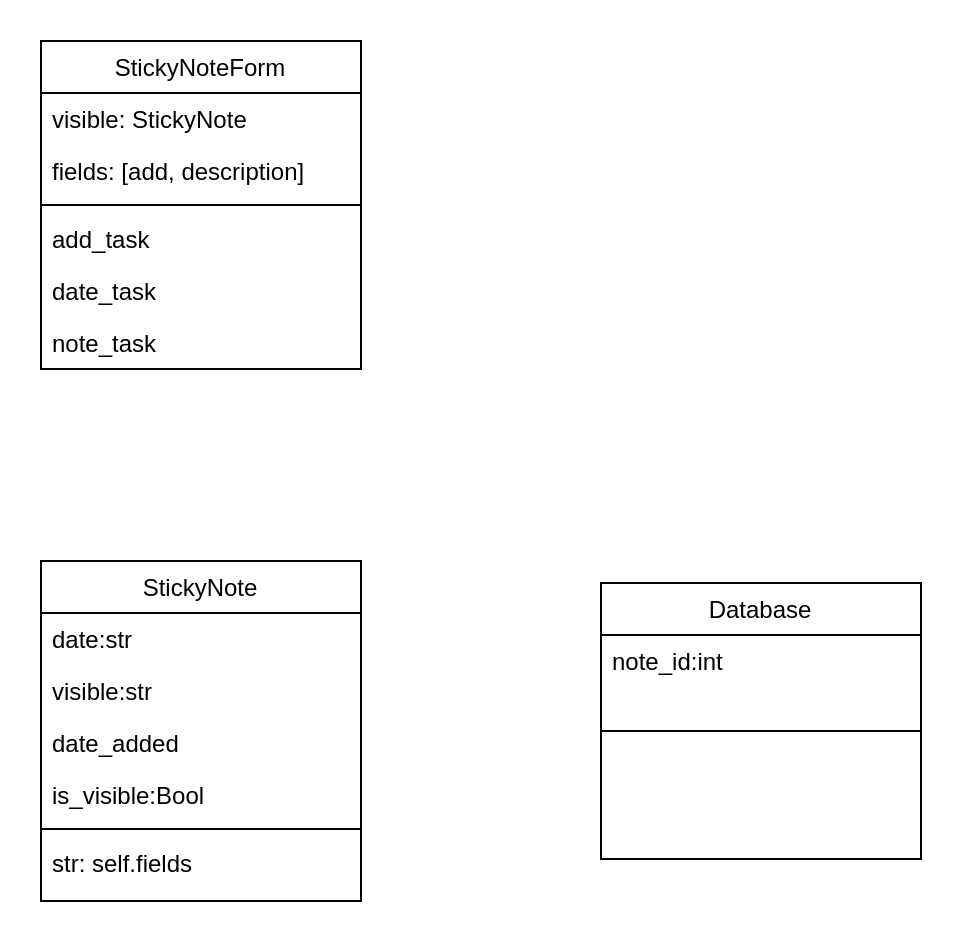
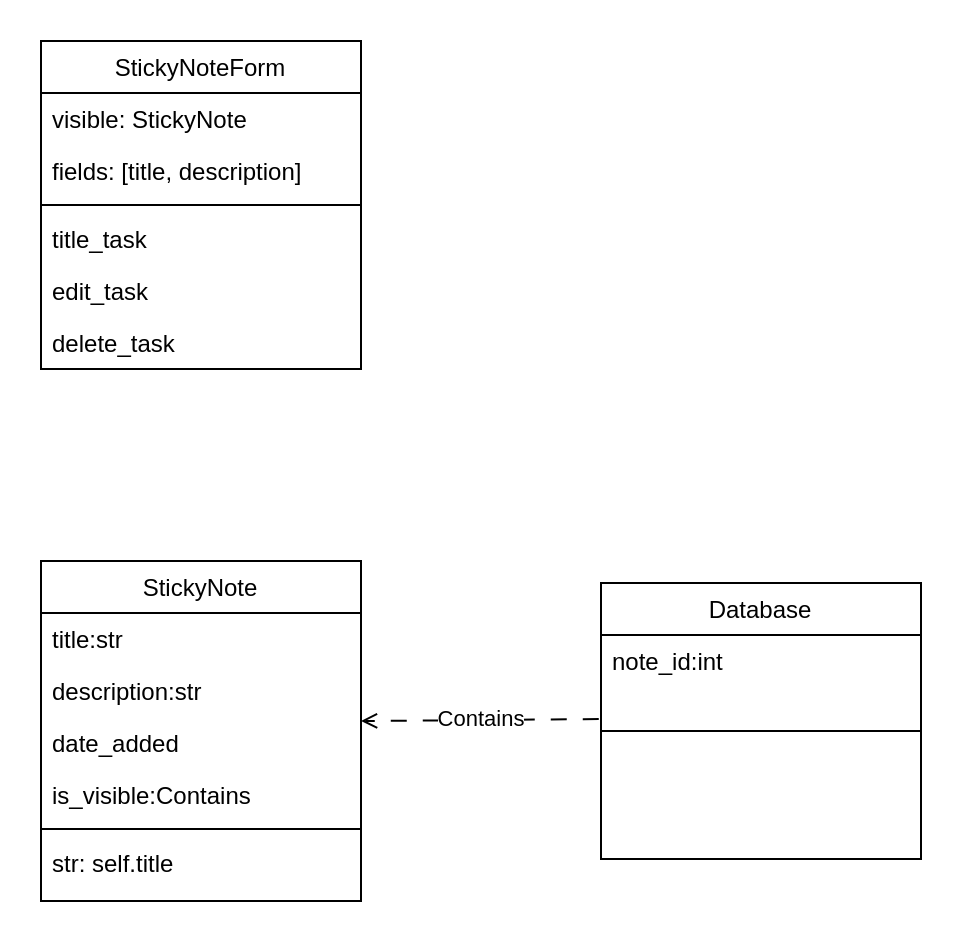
node "fields: [add, description]": label "fields: [add, description]" -> "fields: [title, description]"
node "add_task": label "add_task" -> "title_task"
node "date_task": label "date_task" -> "edit_task"
node "note_task": label "note_task" -> "delete_task"
node "date:str": label "date:str" -> "title:str"
node "visible:str": label "visible:str" -> "description:str"
edge "note_id:int" -> "date_added": added, label "Contains"
node "is_visible:Bool": label "is_visible:Bool" -> "is_visible:Contains"
node "str: self.fields": label "str: self.fields" -> "str: self.title"
